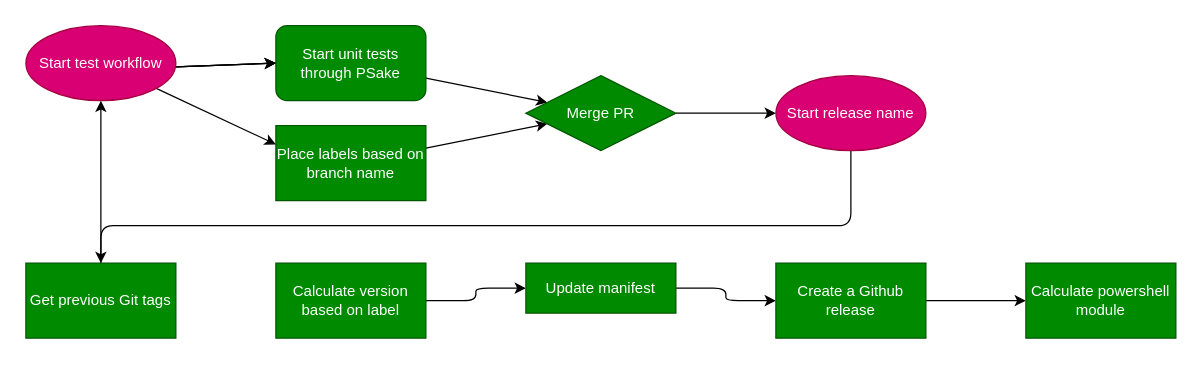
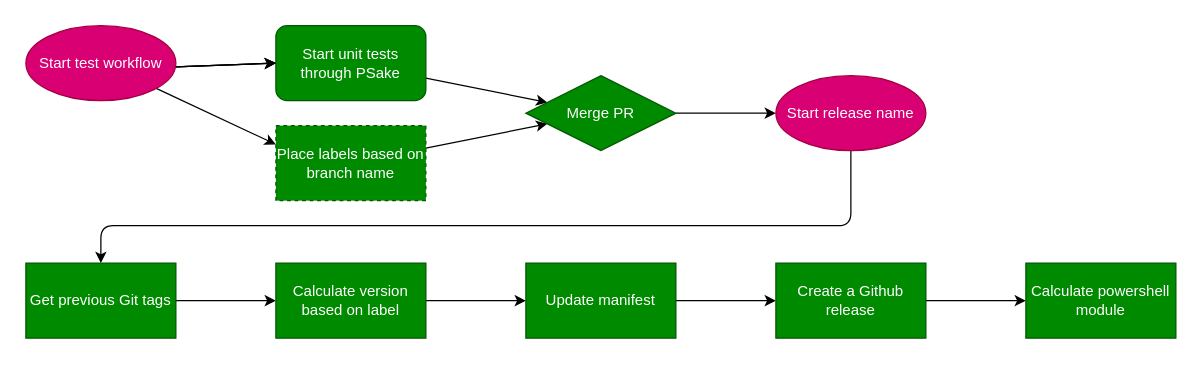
node "Place labels based on branch name": style solid -> dashed
edge "Get previous Git tags" -> "Start test workflow": now "Get previous Git tags" -> "Calculate version based on label"
node "Update manifest": size 150x50 -> 150x75
